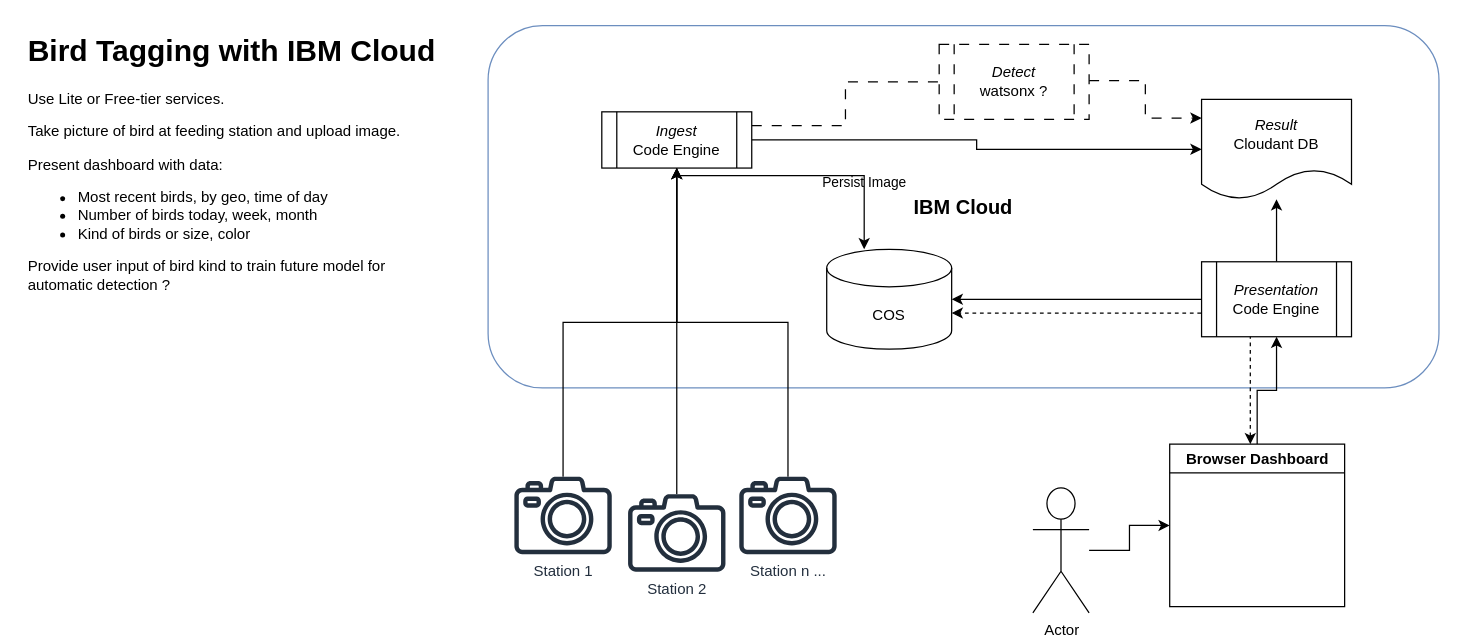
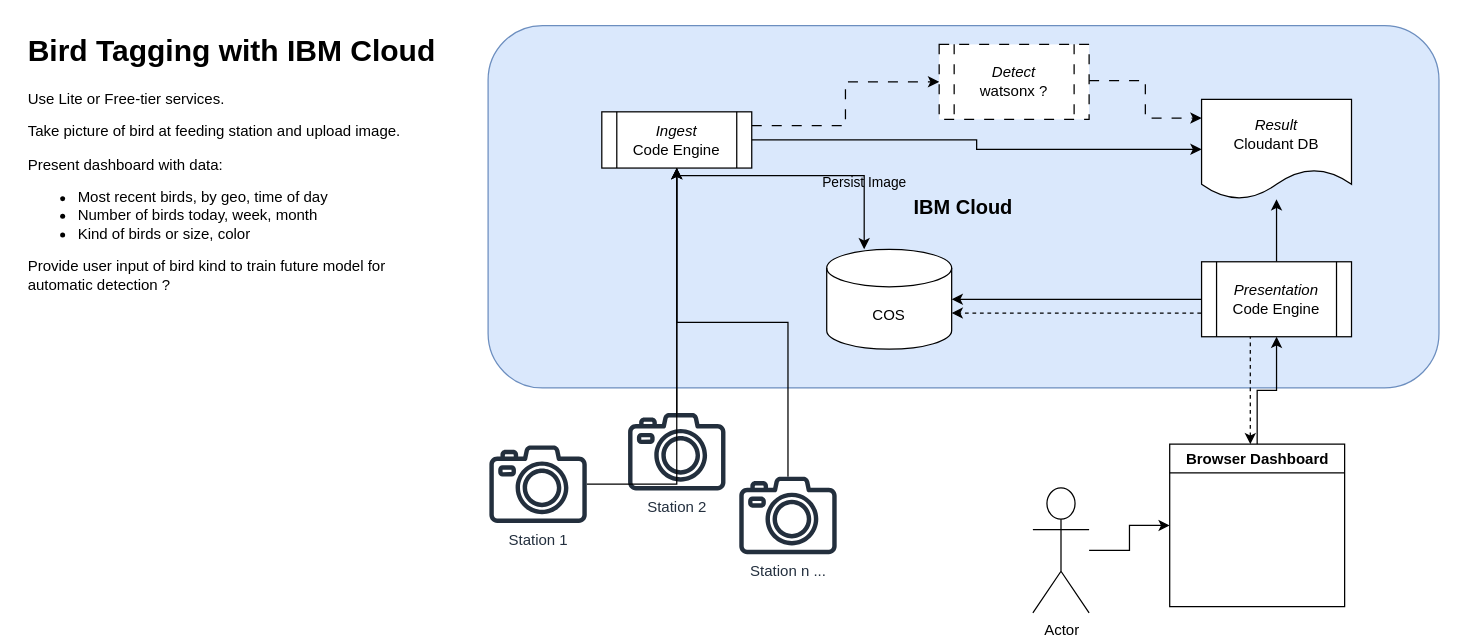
edge "Detect watsonx ?" -- "Ingest Code Engine": arrowhead none -> classic
node "IBM Cloud": fillcolor #ffffff -> #dae8fc
node "Station 1": moved (563, 516) -> (538, 484)
node "Station 2": moved (677, 533) -> (677, 452)
